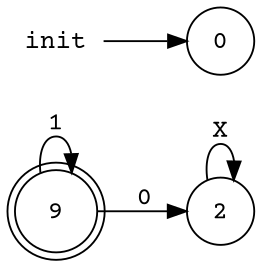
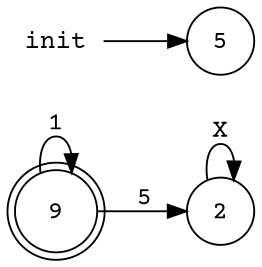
node "0": label "0" -> "5"
edge "9" -> "2": label "0" -> "5"
